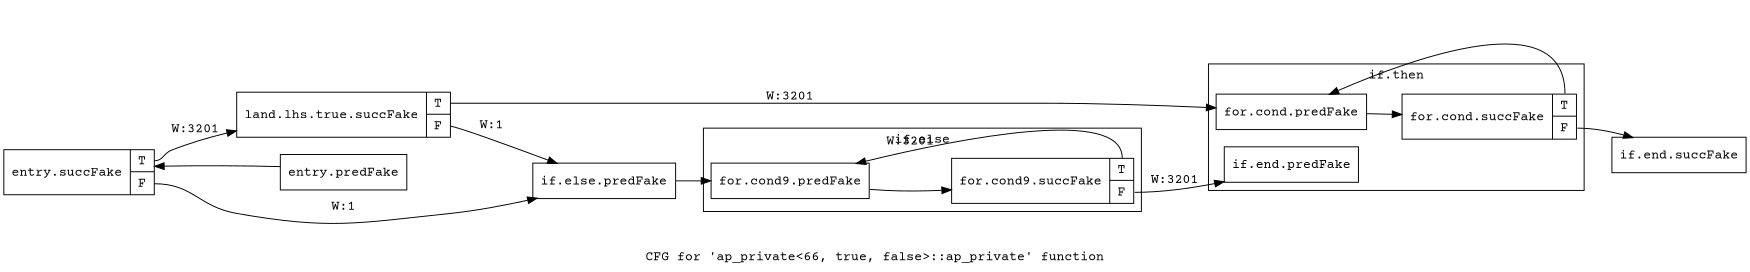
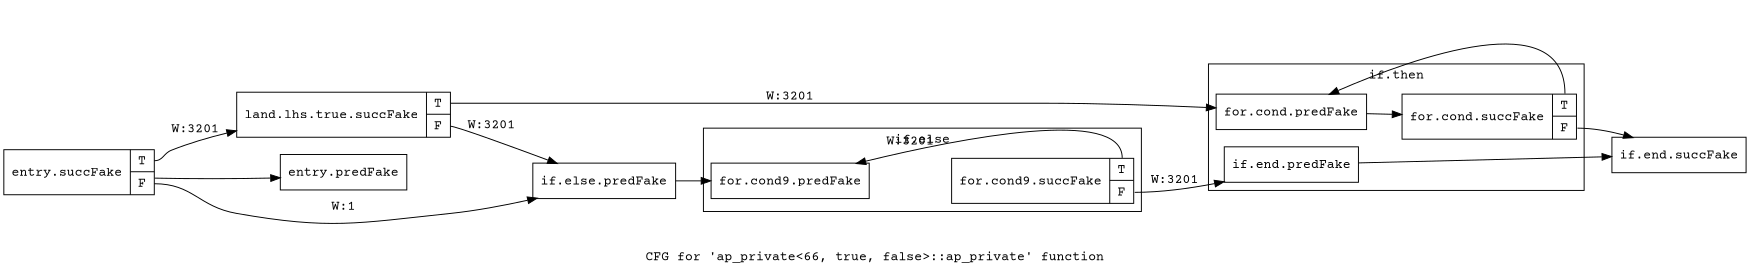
edge "land.lhs.true.succFake" -> "if.else.predFake": label "W:1" -> "W:3201"
edge "if.end.predFake" -> "if.end.succFake": added
edge "entry.predFake" -> "entry.succFake": reversed
edge "for.cond9.predFake" -> "for.cond9.succFake": removed
